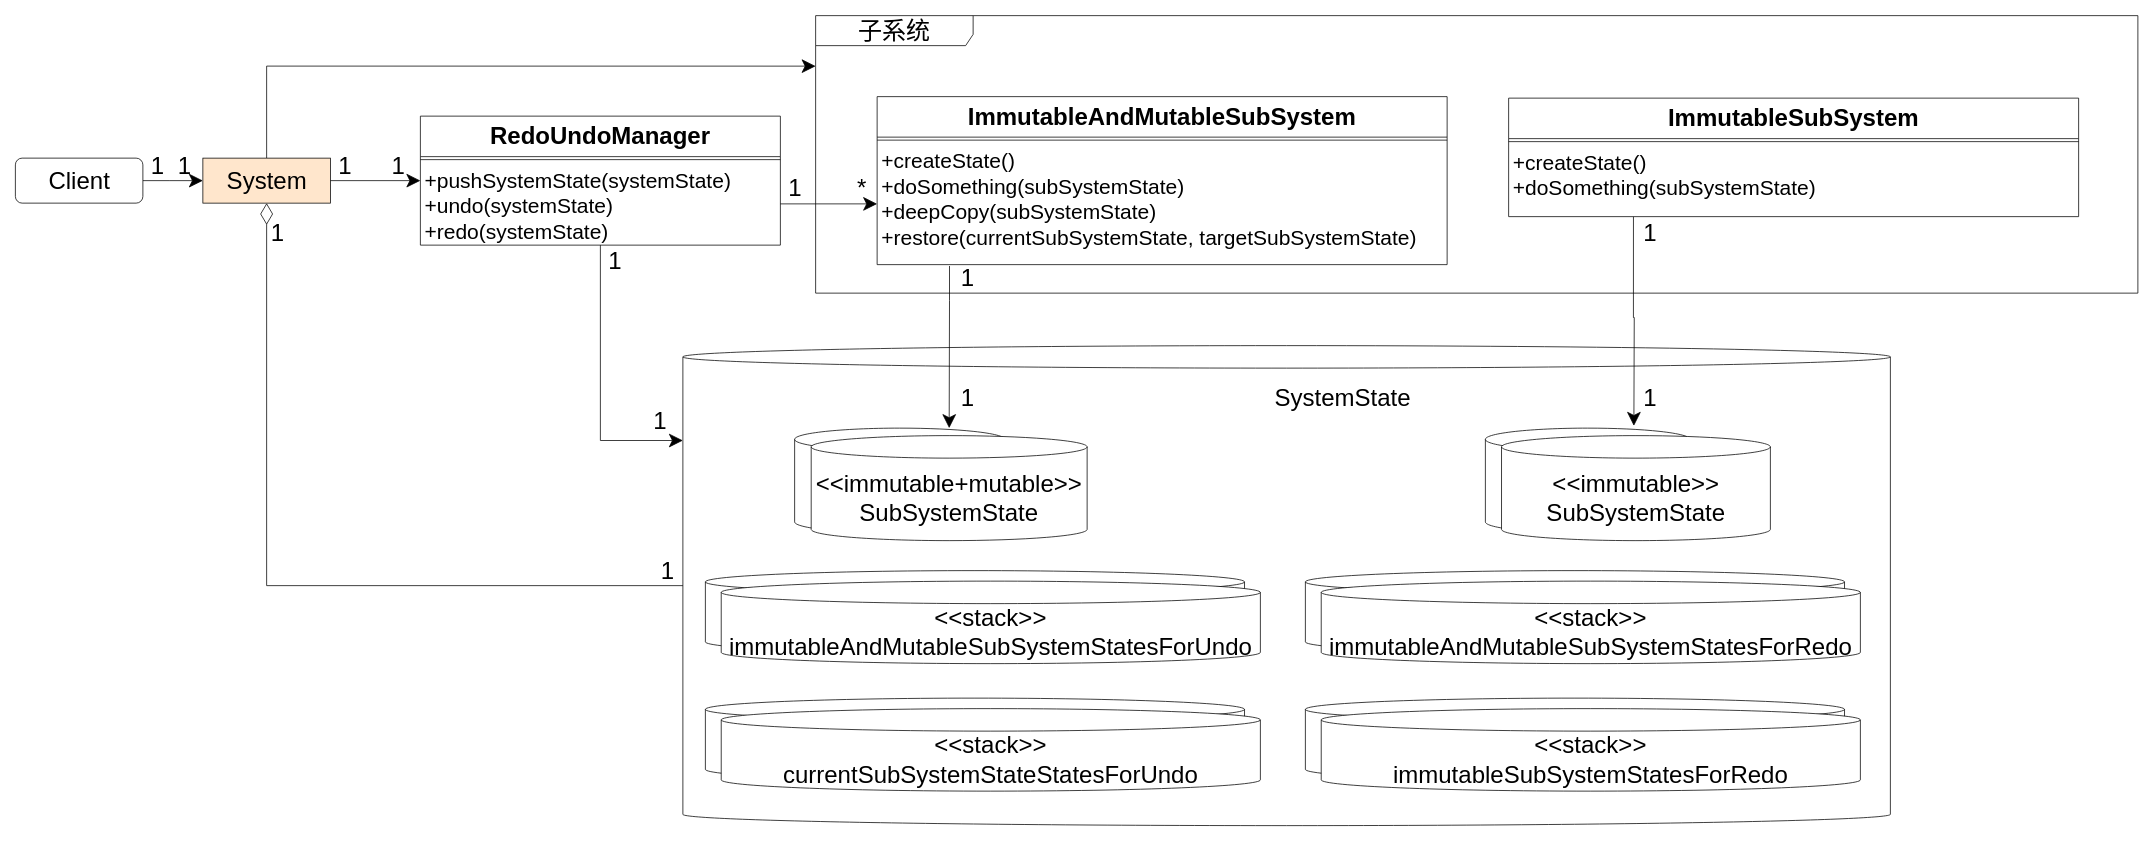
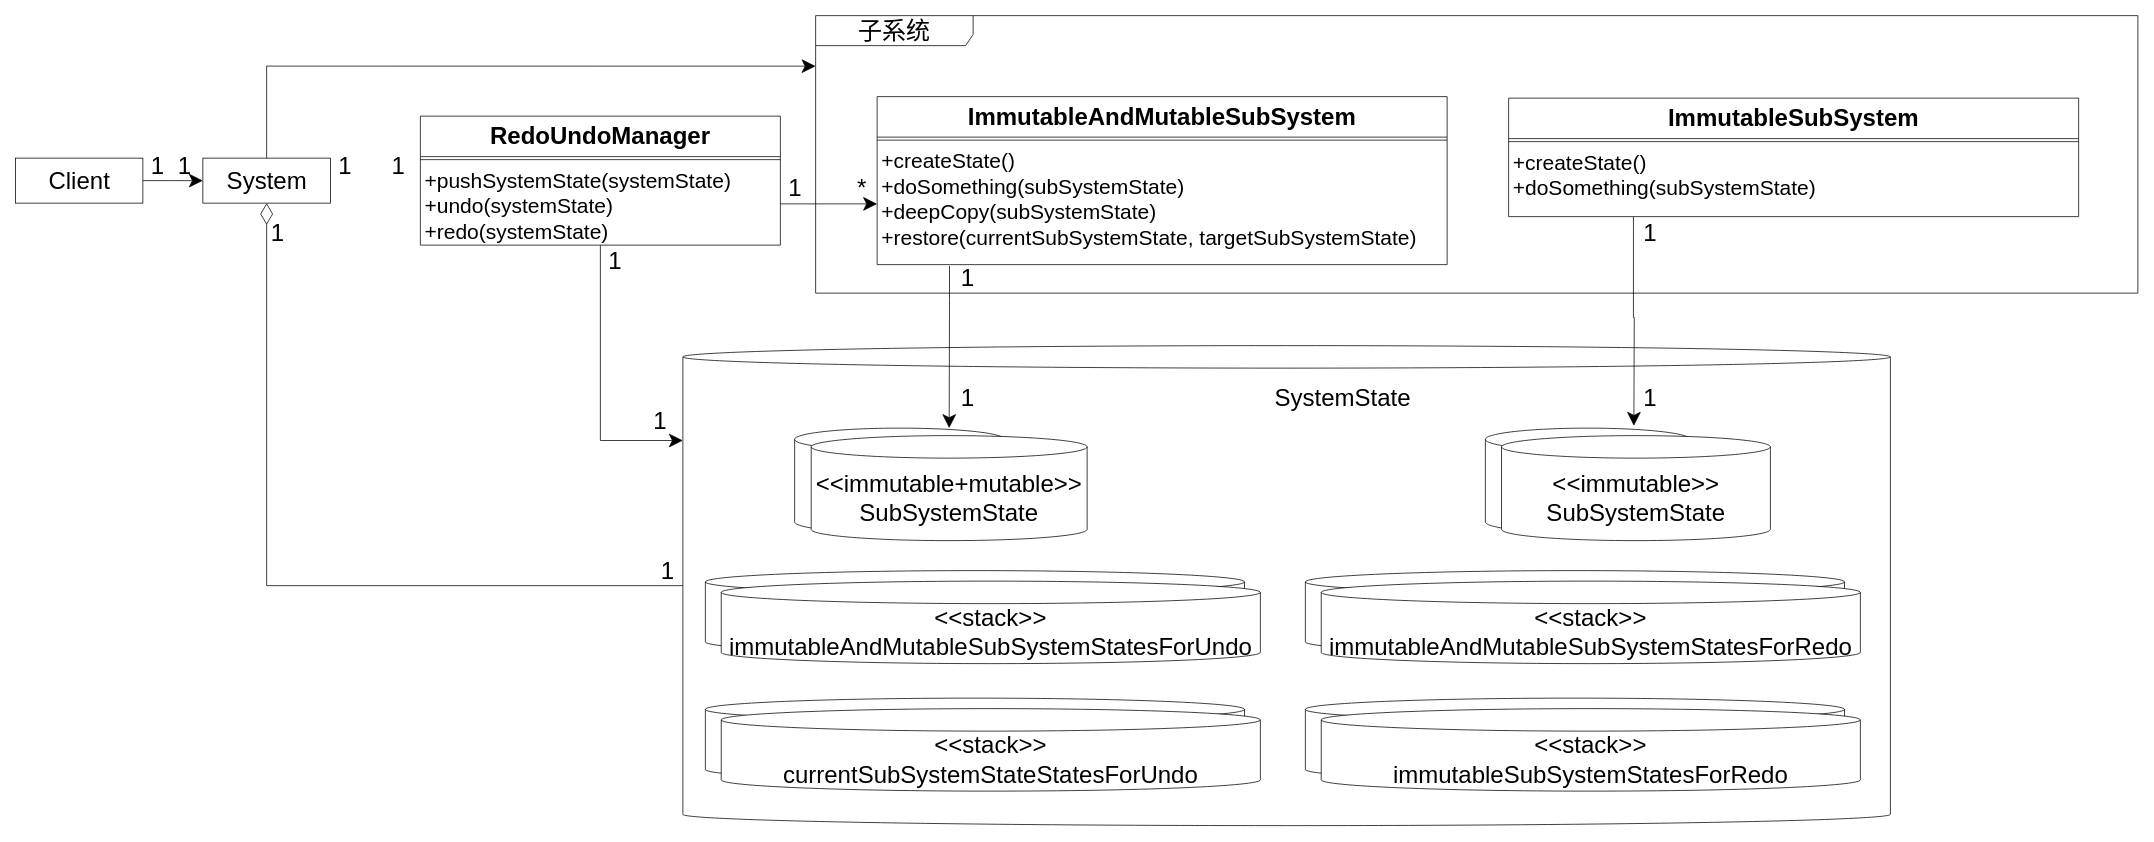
node "Client": shape rounded rectangle -> rectangle
node "System": fillcolor #ffe6cc -> #ffffff
edge "System" -> "RedoUndoManager": removed
